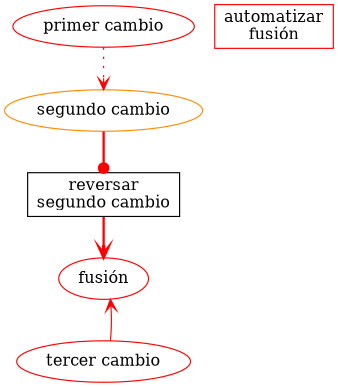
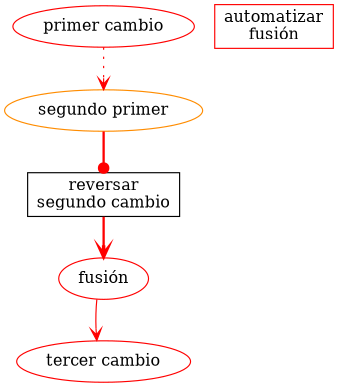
node "segundo cambio": label "segundo cambio" -> "segundo primer"
edge "tercer cambio" -> "fusión": reversed
